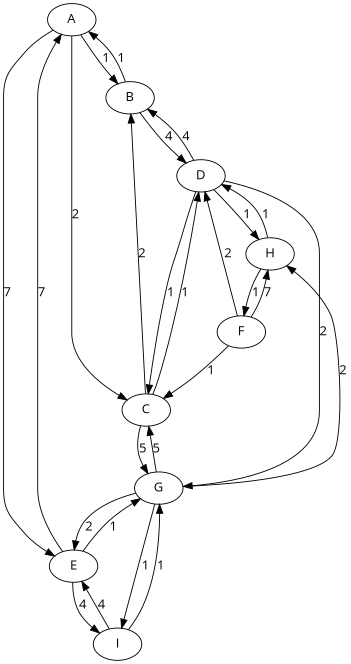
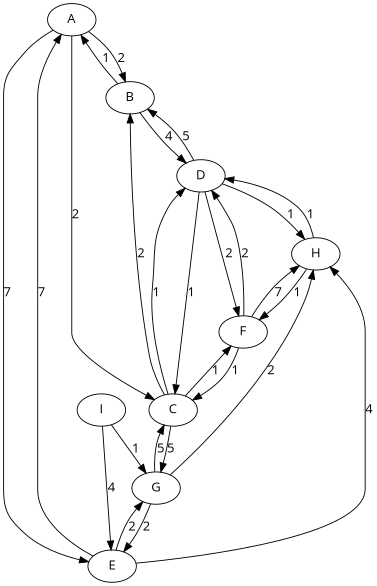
edge "A" -> "B": label "1" -> "2"
edge "D" -> "B": label "4" -> "5"
edge "D" -> "G": now "D" -> "F"
edge "C" -> "F": added, label "1"
edge "E" -> "G": label "1" -> "2"
edge "G" -> "I": removed, label "1"
edge "E" -> "I": now "E" -> "H"
